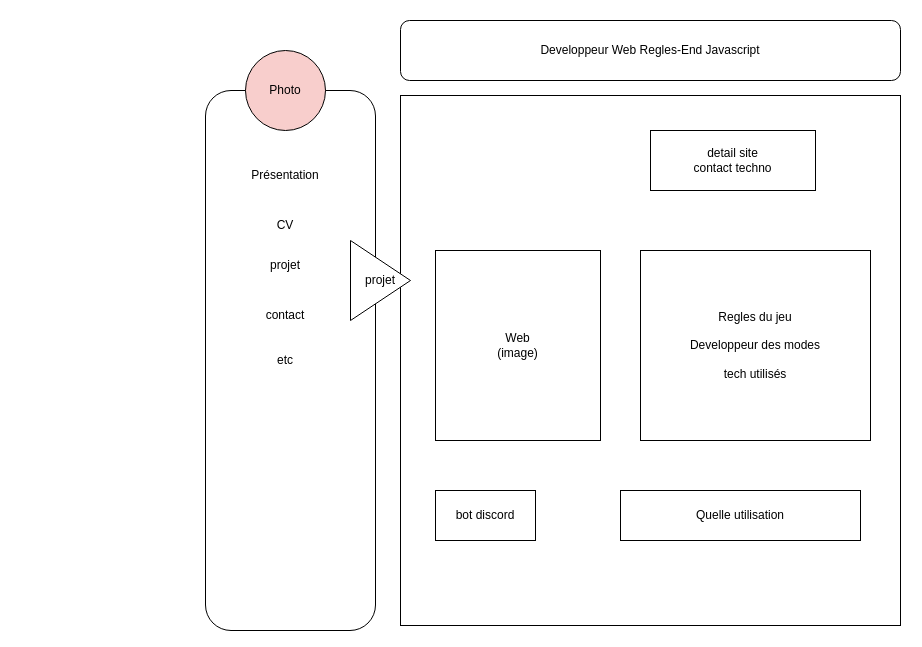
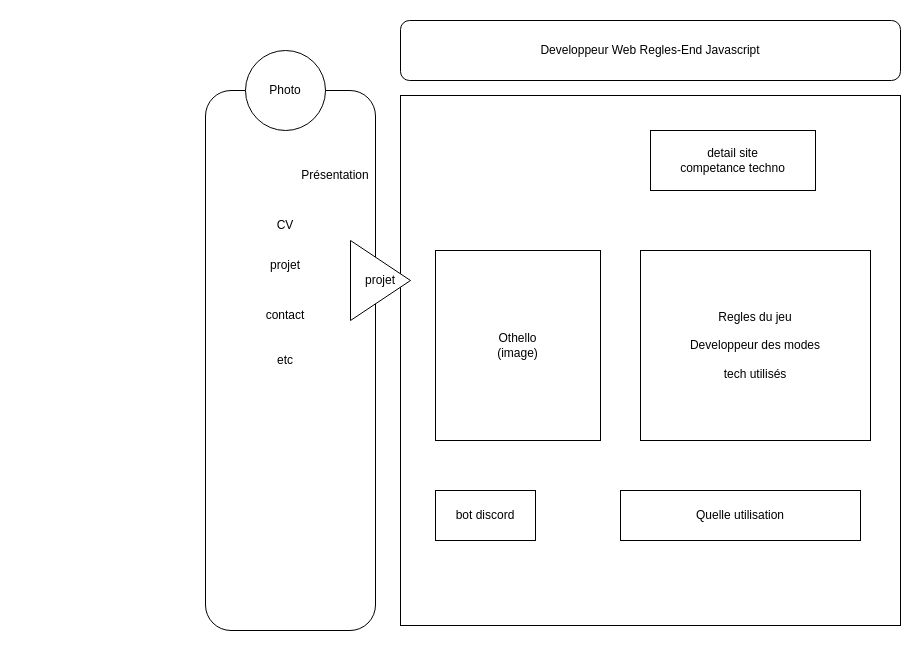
node "Photo": fillcolor #f8cecc -> #ffffff
node "detail site contact techno": label "detail site contact techno" -> "detail site competance techno"
node "Présentation": moved (286, 176) -> (336, 176)
node "Web (image)": label "Web (image)" -> "Othello (image)"
